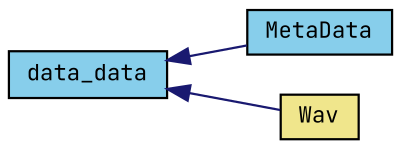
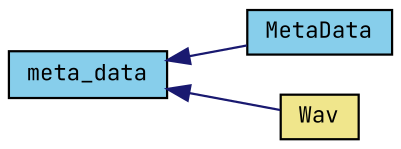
node "data_data": label "data_data" -> "meta_data"
